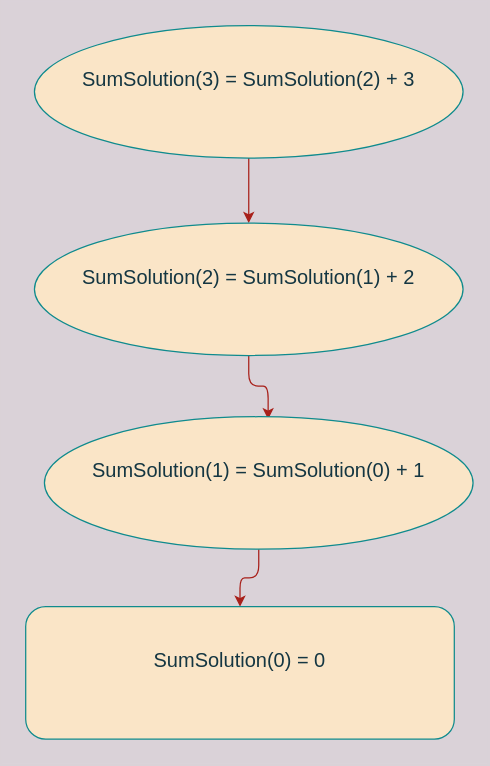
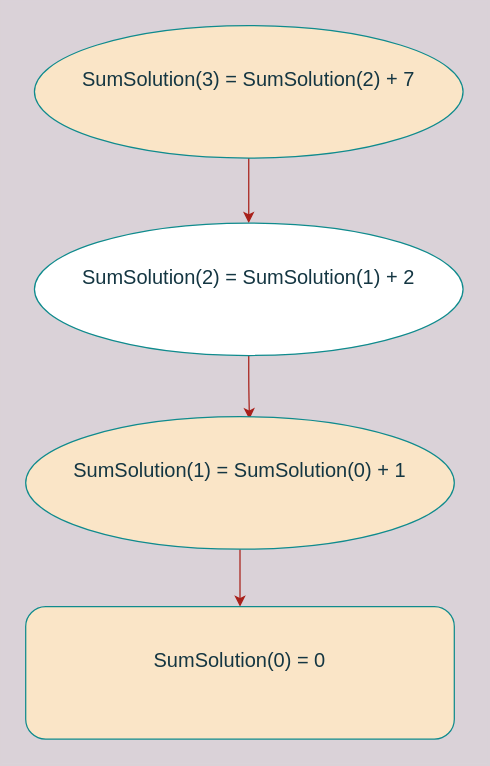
node "SumSolution(3) = SumSolution(2) + 3": label "SumSolution(3) = SumSolution(2) + 3" -> "SumSolution(3) = SumSolution(2) + 7"
node "SumSolution(2) = SumSolution(1) + 2": fillcolor #fae5c7 -> #ffffff
node "SumSolution(1) = SumSolution(0) + 1": moved (259, 483) -> (240, 483)
